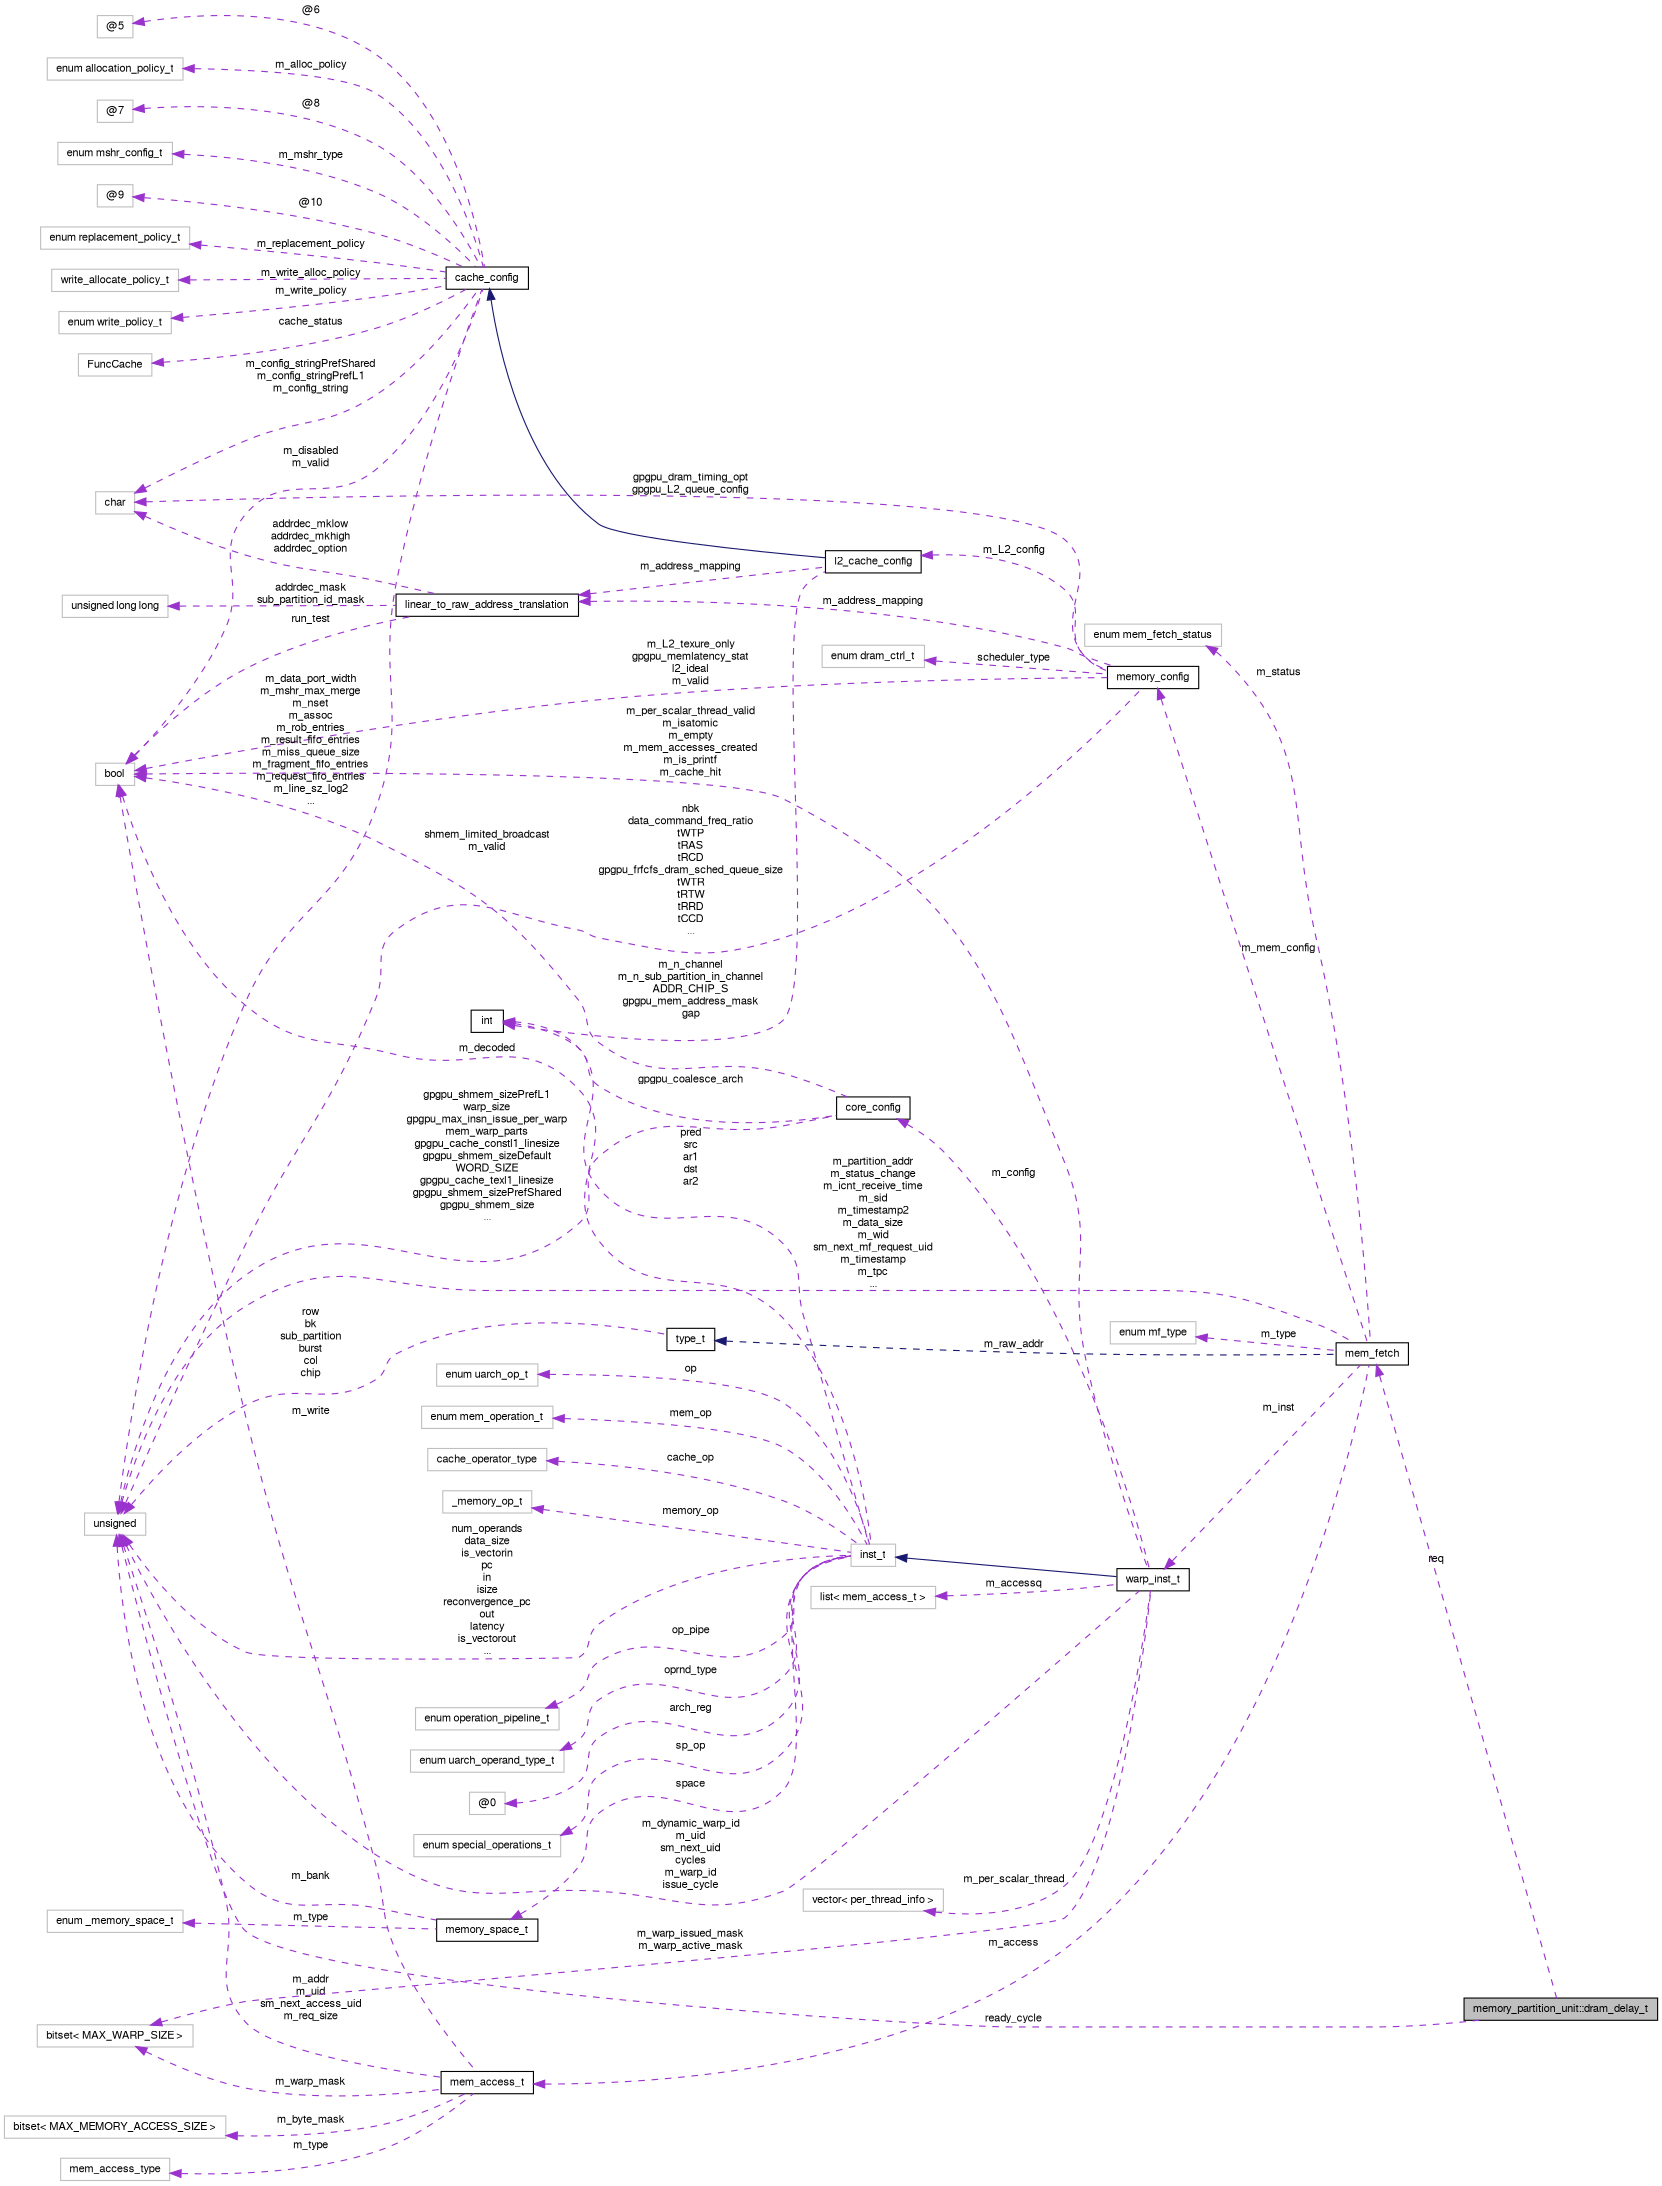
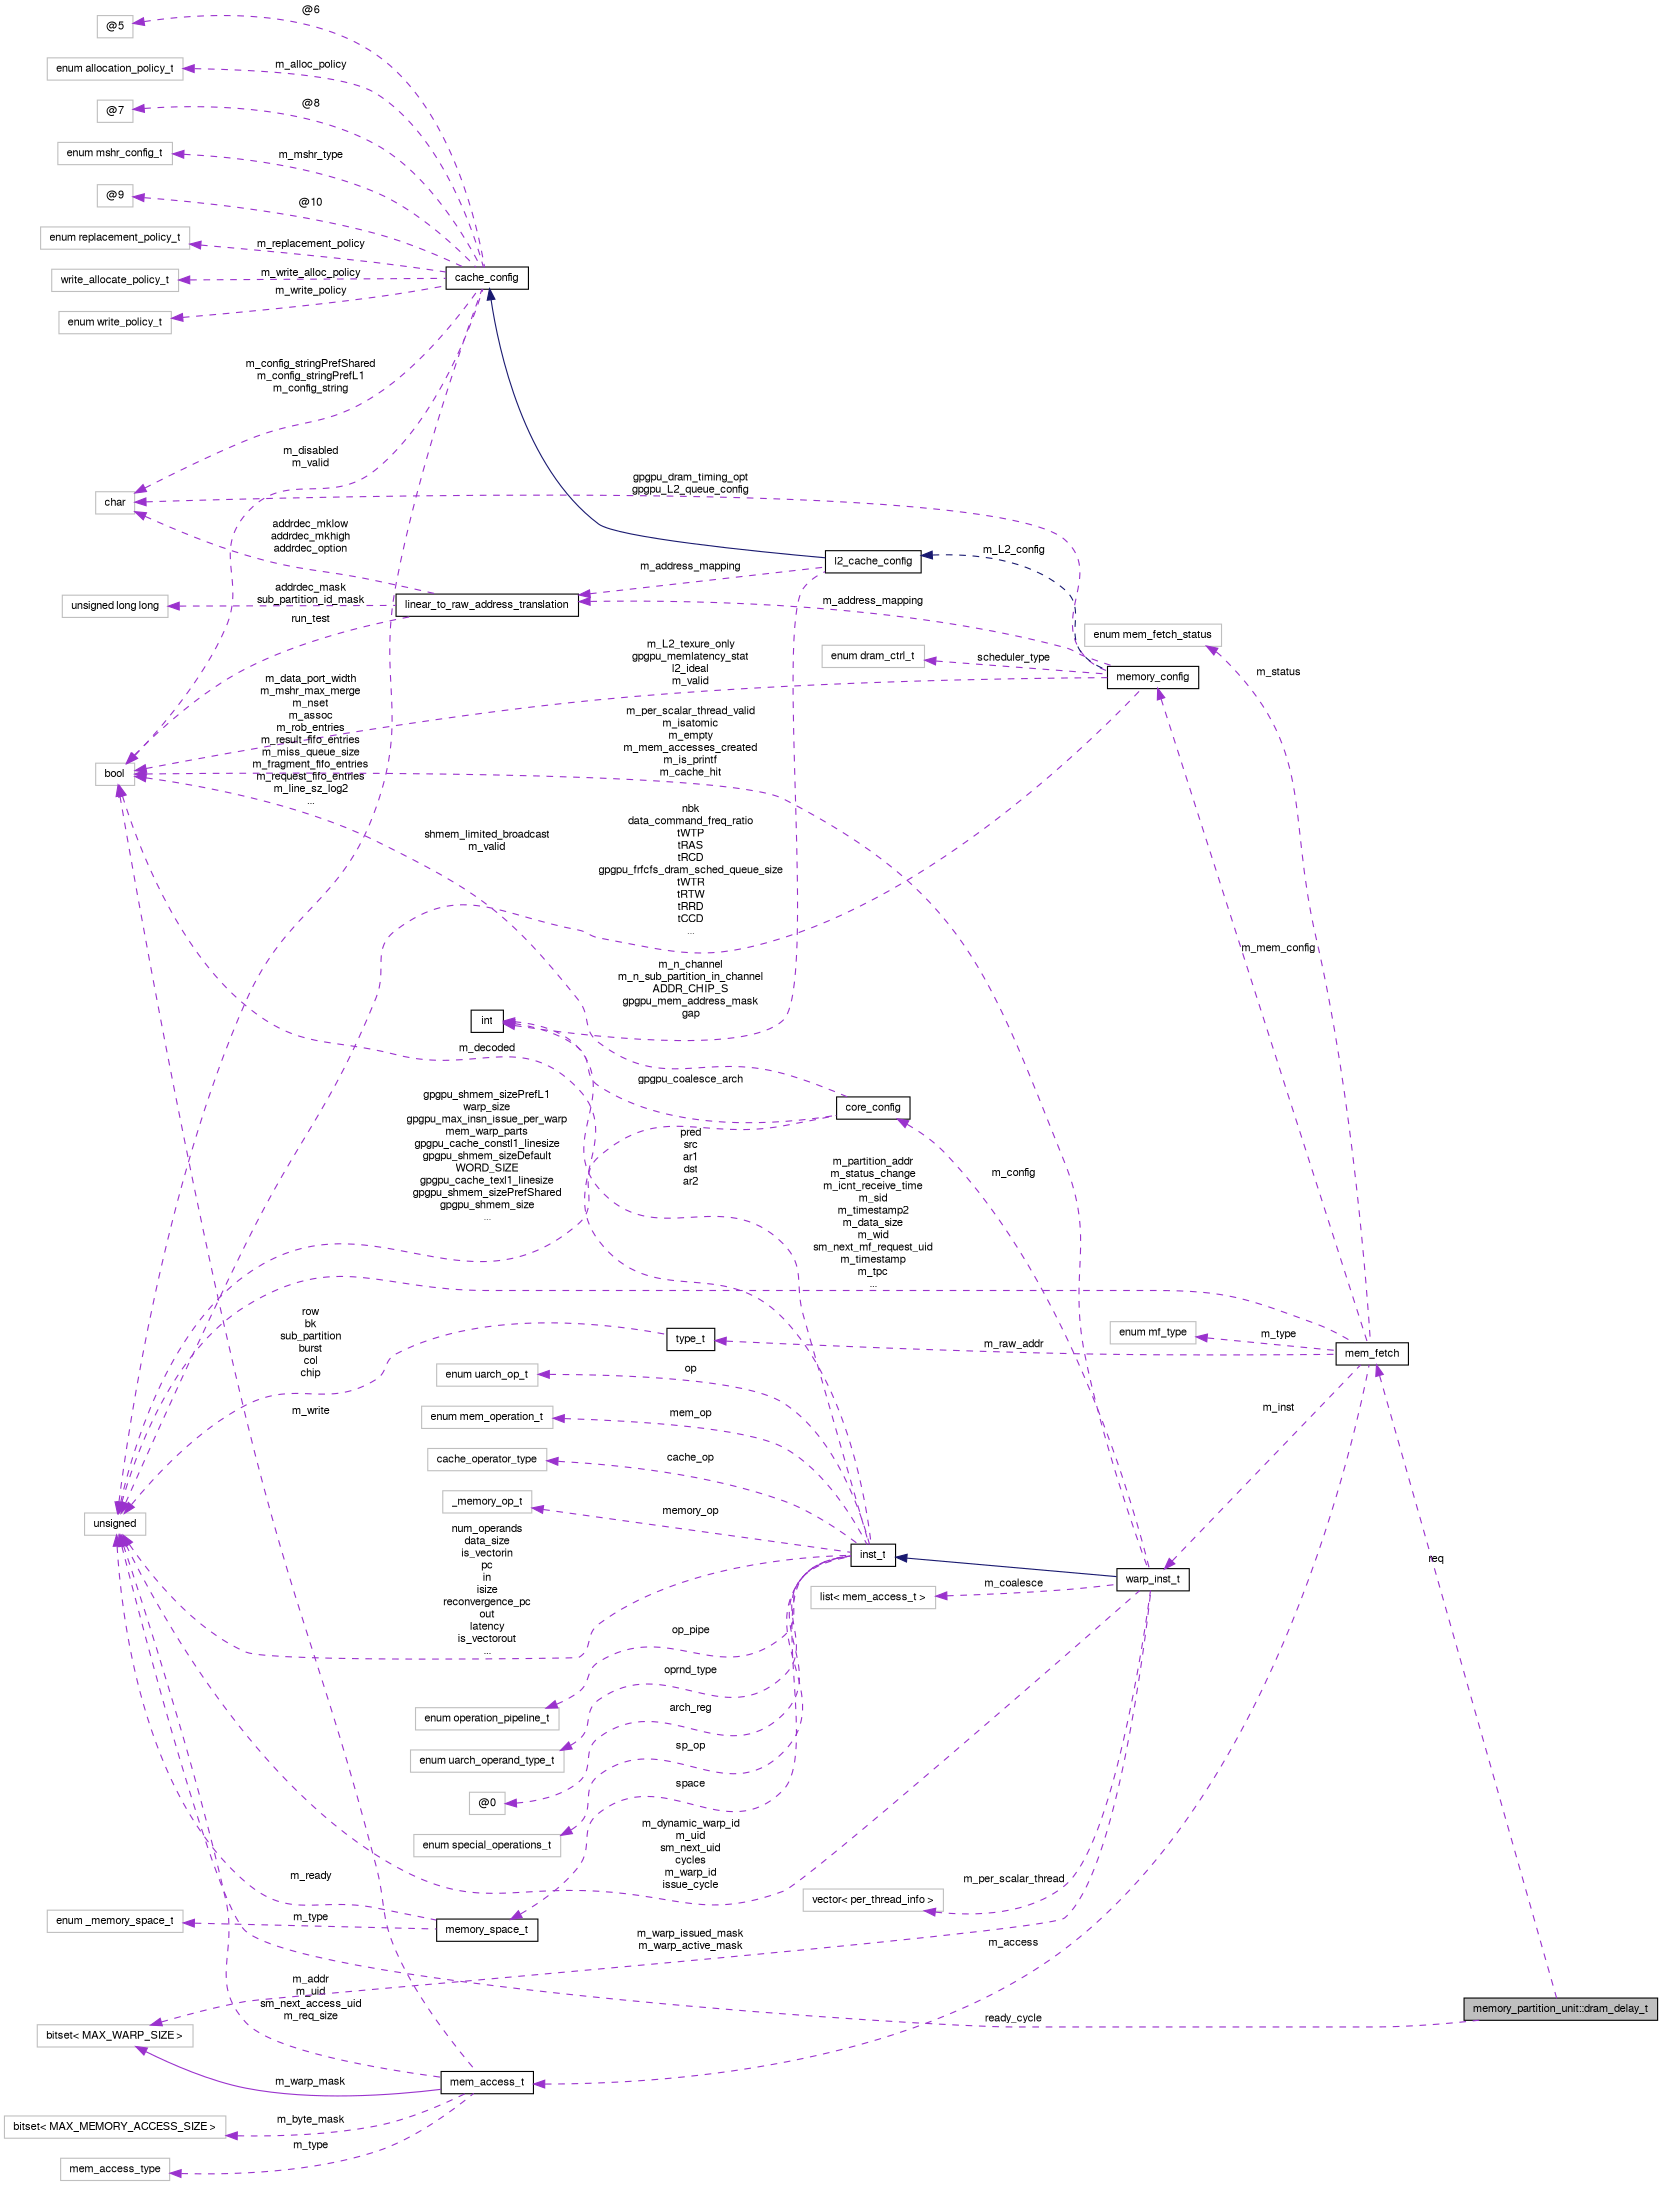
node "FuncCache": removed
edge "memory_config" -> "l2_cache_config": color darkorchid3 -> midnightblue
edge "mem_fetch" -> "type_t": color midnightblue -> darkorchid3
node "inst_t": color grey75 -> black
edge "warp_inst_t" -> "list< mem_access_t >": label "m_accessq" -> "m_coalesce"
edge "memory_space_t" -> "unsigned": label "m_bank" -> "m_ready"
edge "mem_access_t" -> "bitset< MAX_WARP_SIZE >": style dashed -> solid
